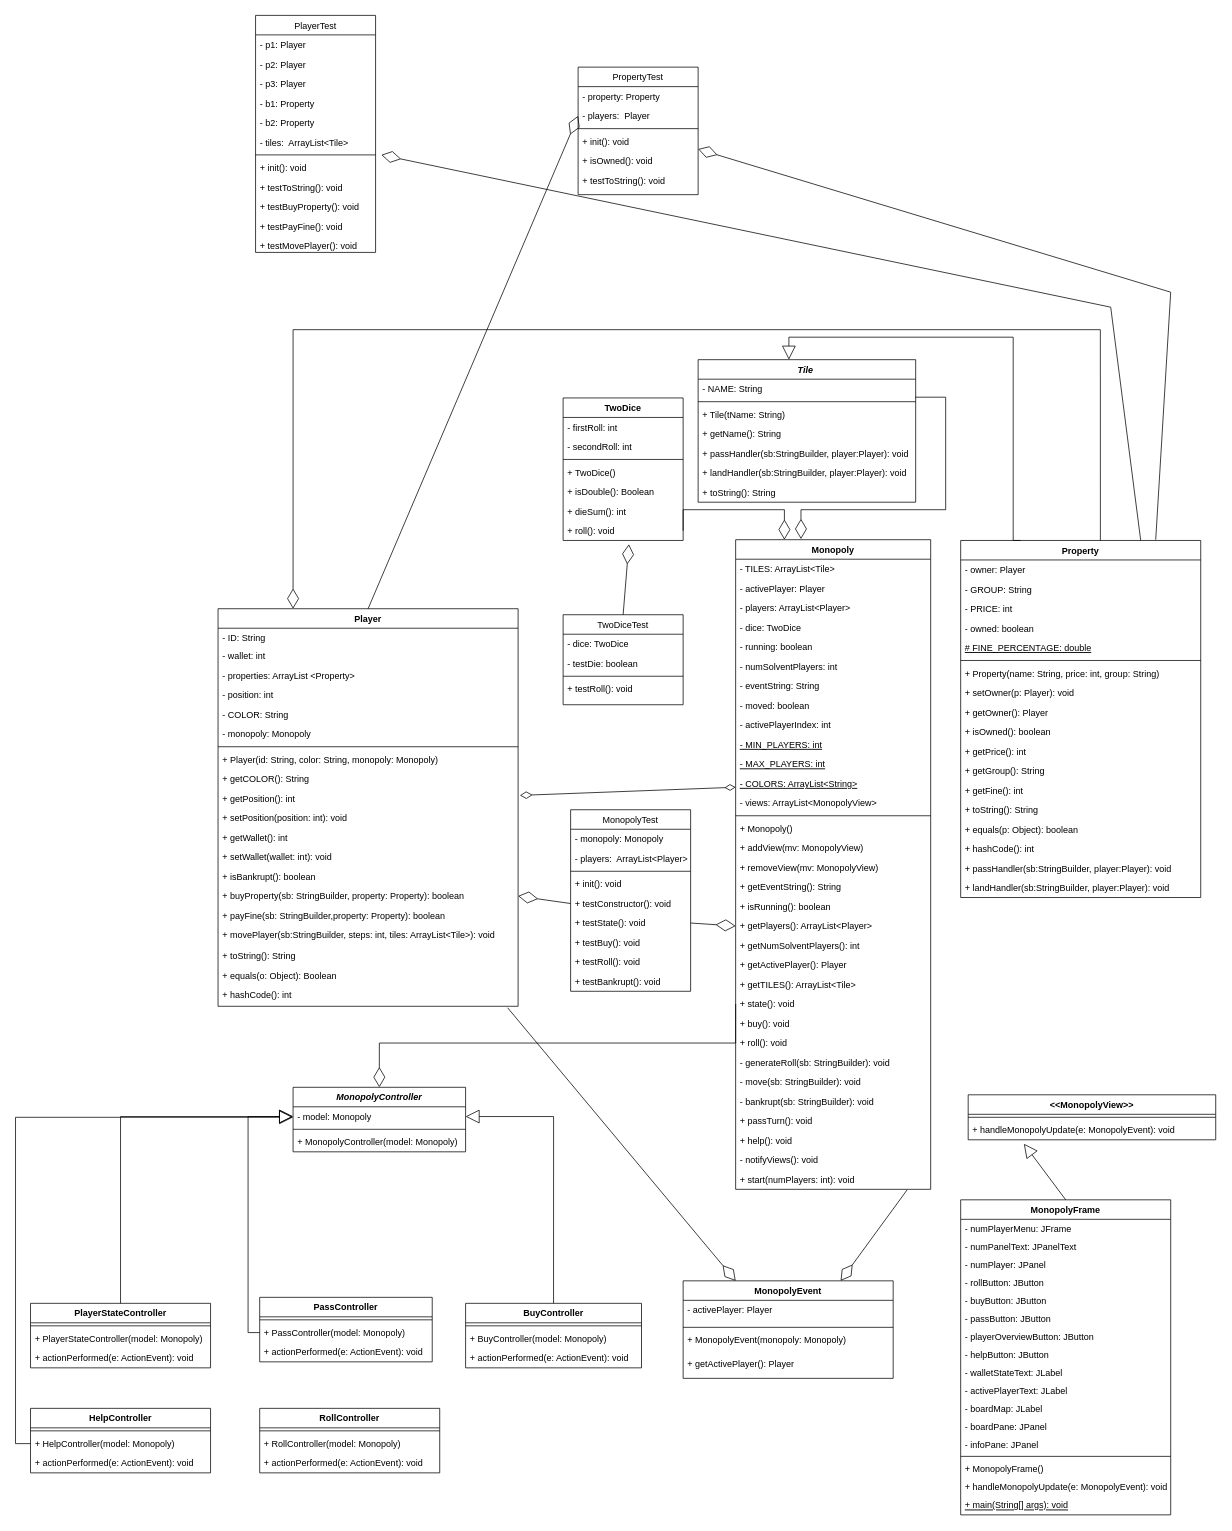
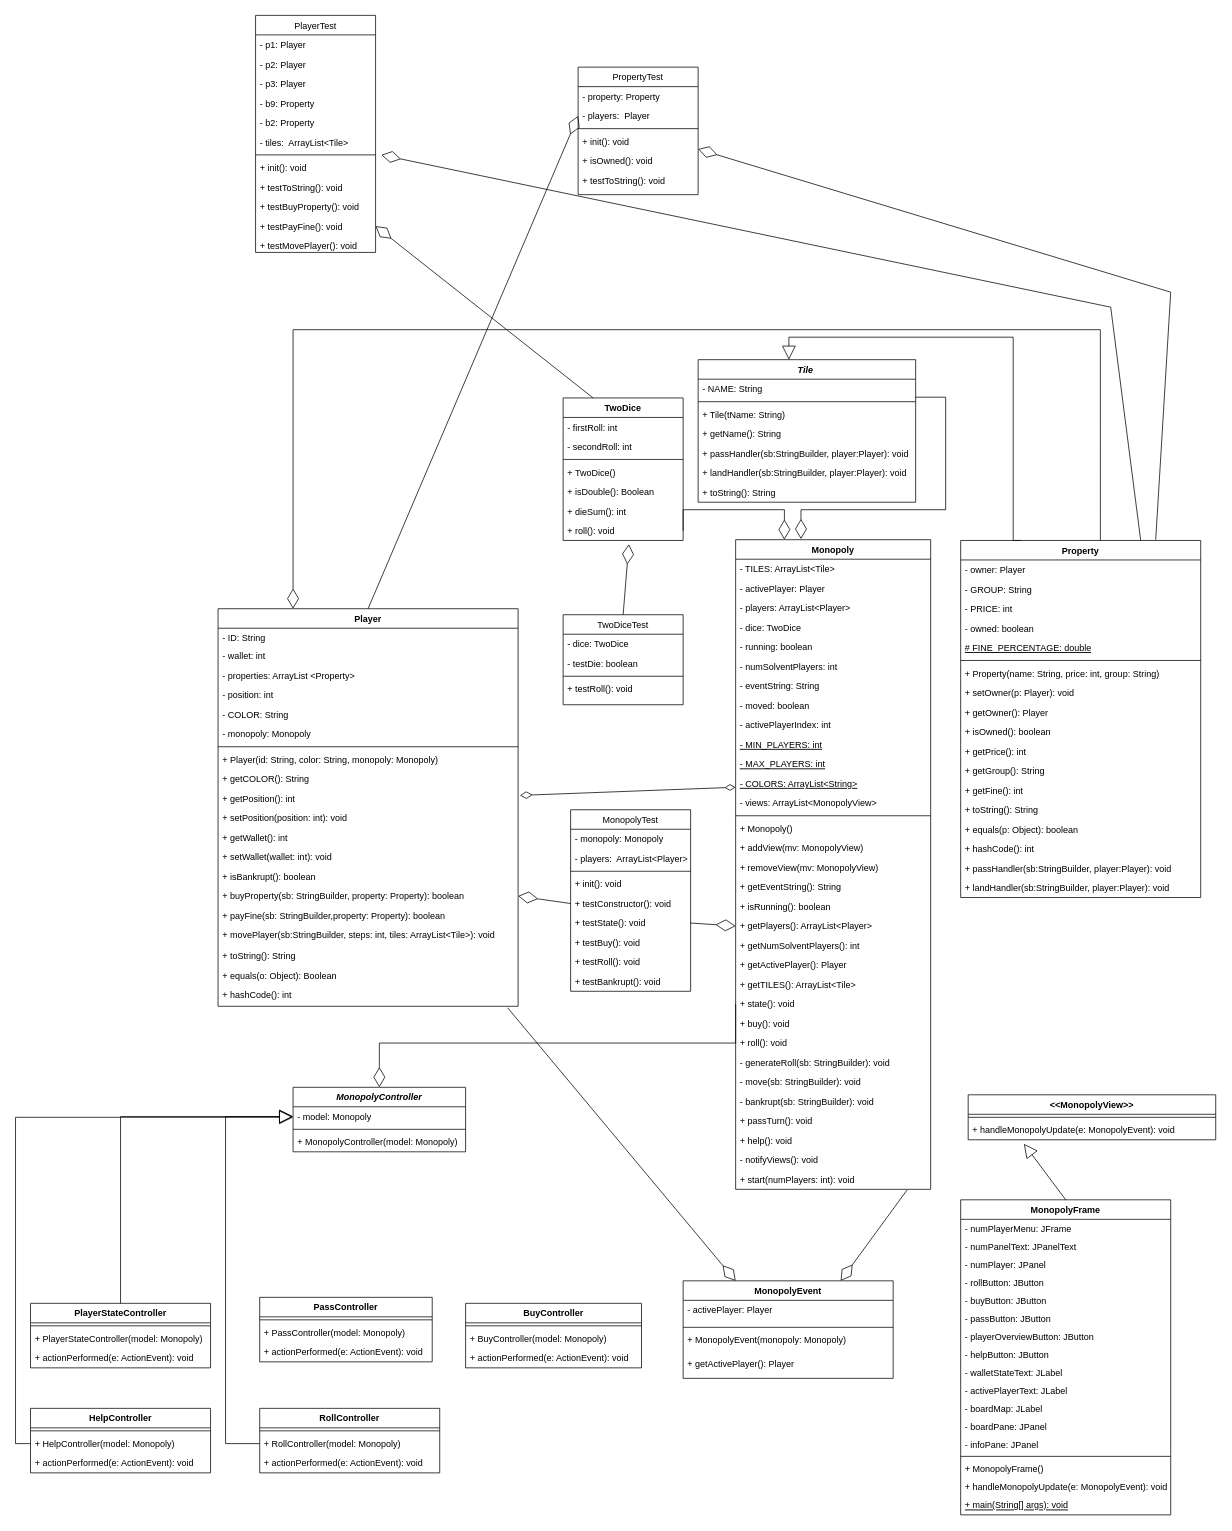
node "- b1: Property": label "- b1: Property" -> "- b9: Property"
edge "TwoDice" -> "+ testPayFine(): void": added
edge "BuyController" -> "- model: Monopoly": removed
edge "+ PassController(model: Monopoly)" -> "- model: Monopoly": removed
edge "+ RollController(model: Monopoly)" -> "- model: Monopoly": added
